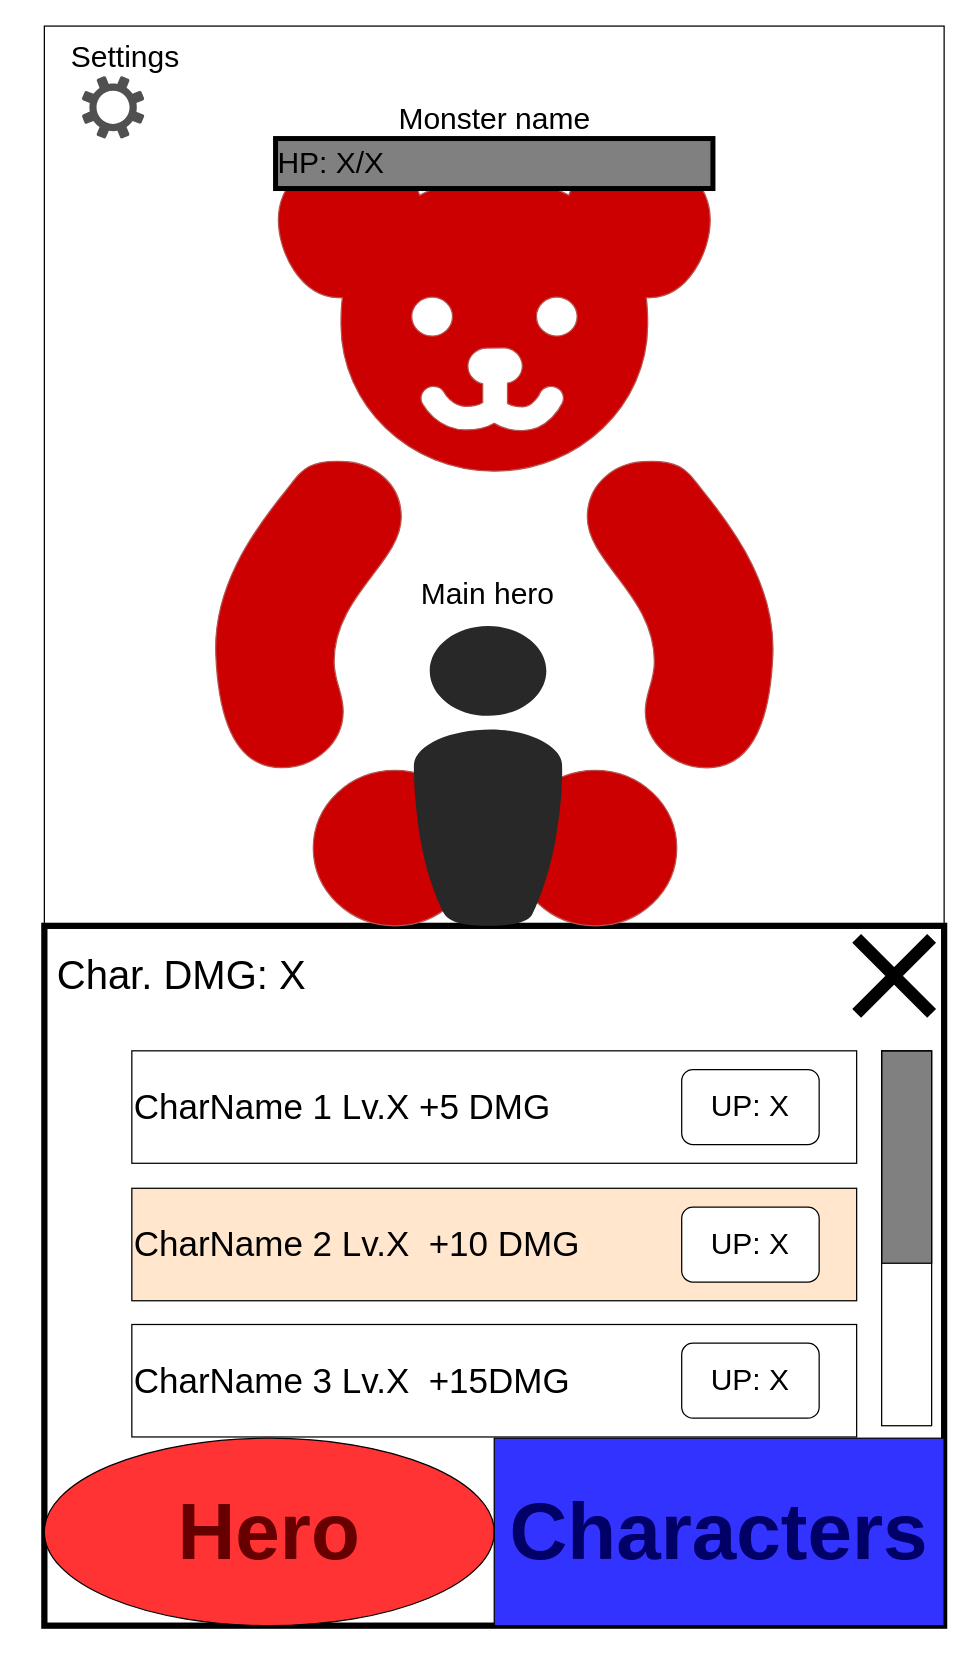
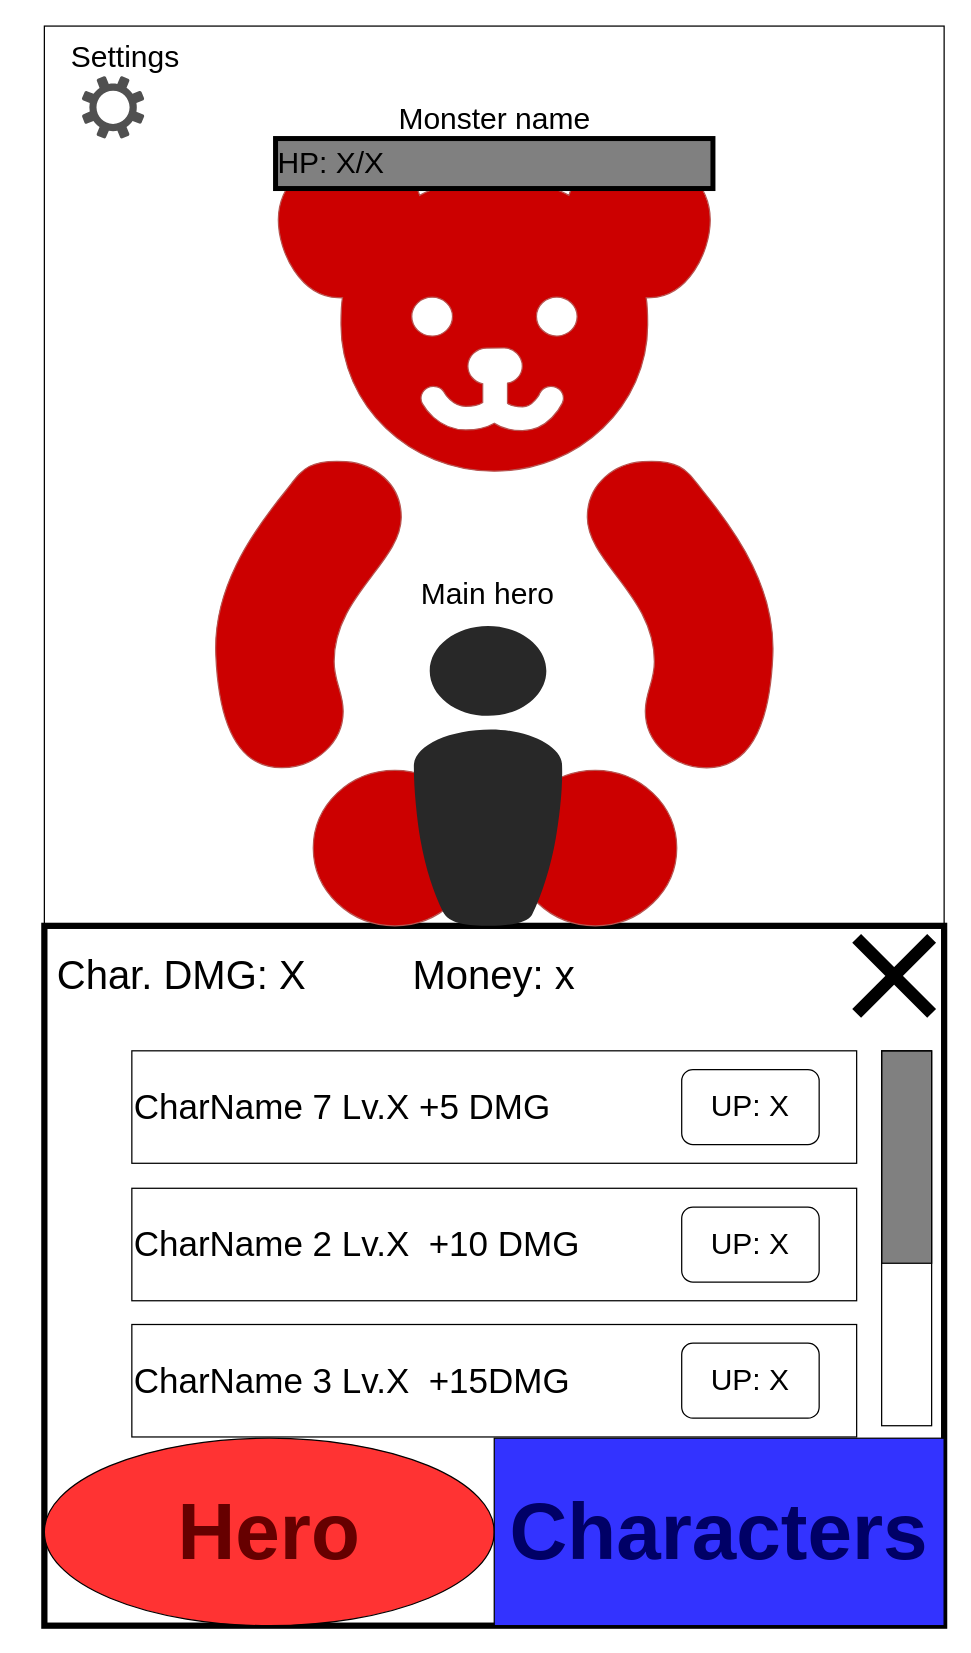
node "Money: x": added
node "CharName 1 Lv.X +5 DMG": label "CharName 1 Lv.X +5 DMG" -> "CharName 7 Lv.X +5 DMG"
node "CharName 2 Lv.X +10 DMG": fillcolor #ffe6cc -> #ffffff
